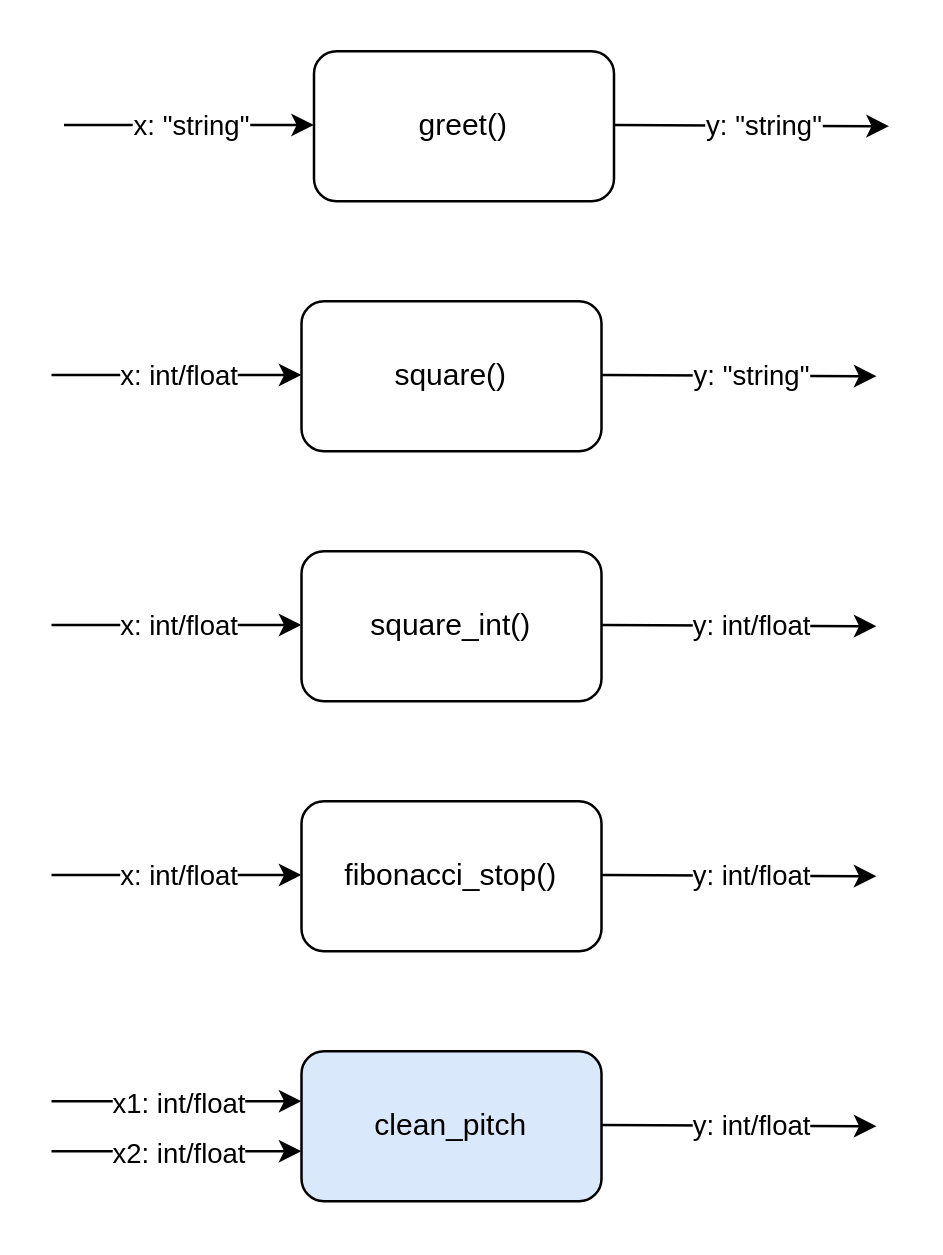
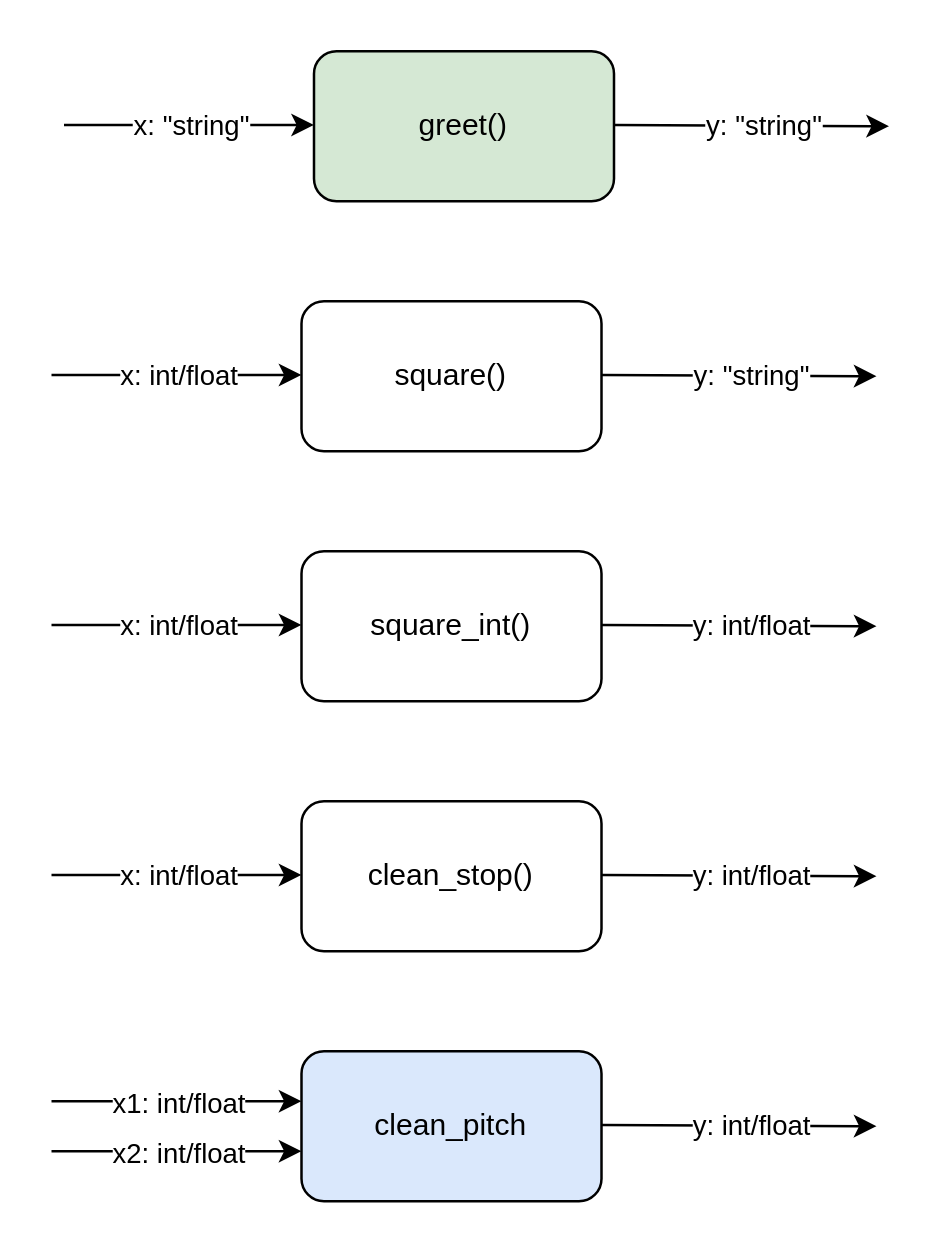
node "greet()": fillcolor #ffffff -> #d5e8d4
node "fibonacci_stop()": label "fibonacci_stop()" -> "clean_stop()"
